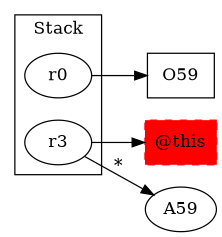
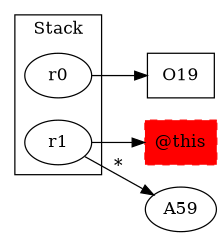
node "O59": label "O59" -> "O19"
node "r3": label "r3" -> "r1"
